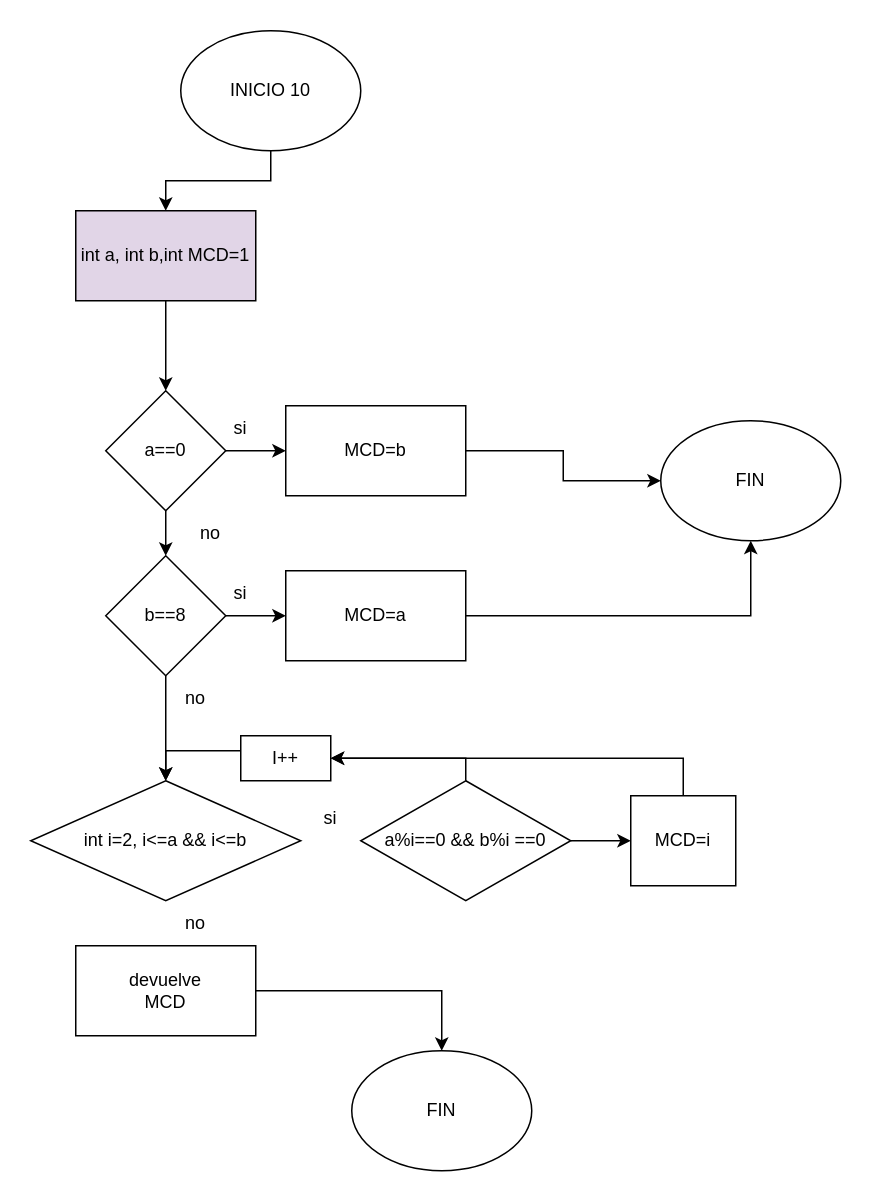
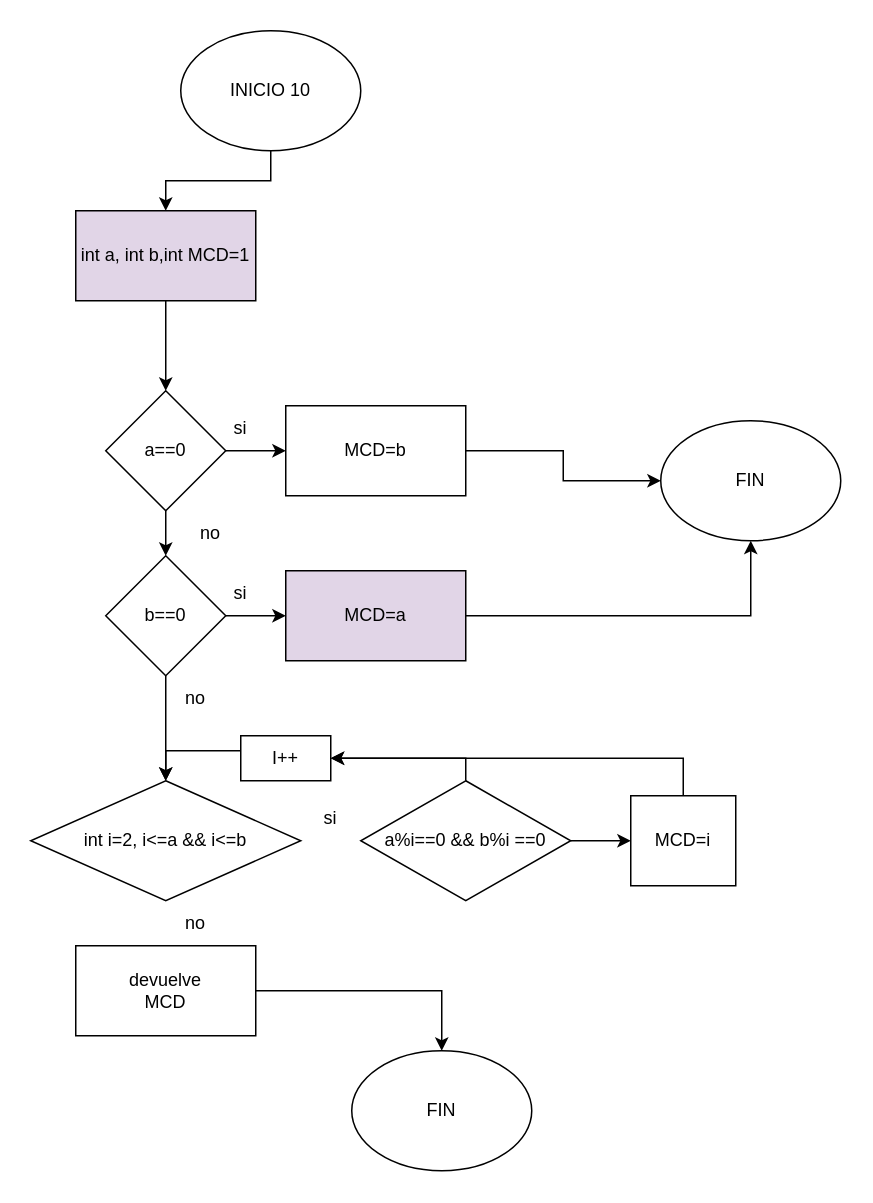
node "b==8": label "b==8" -> "b==0"
node "MCD=a": fillcolor #ffffff -> #e1d5e7
